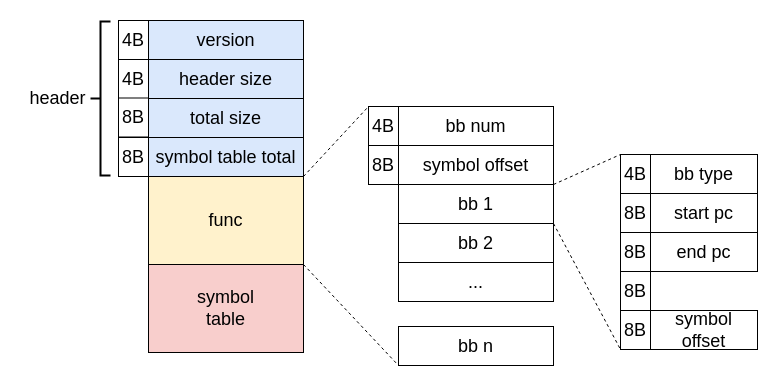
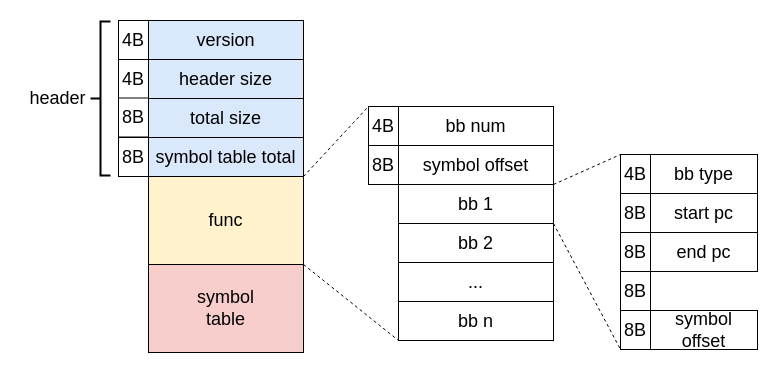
node "bb n": moved (476, 346) -> (476, 321)
